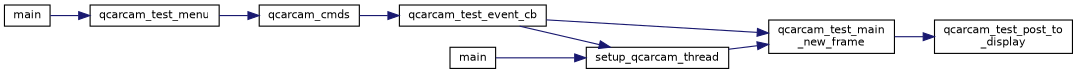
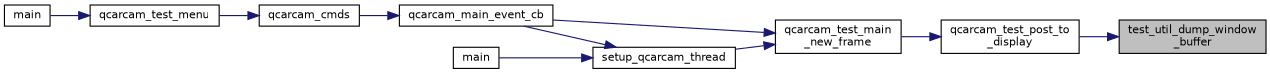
node "qcarcam_test_event_cb": label "qcarcam_test_event_cb" -> "qcarcam_main_event_cb"
node "test_util_dump_window _buffer": added
